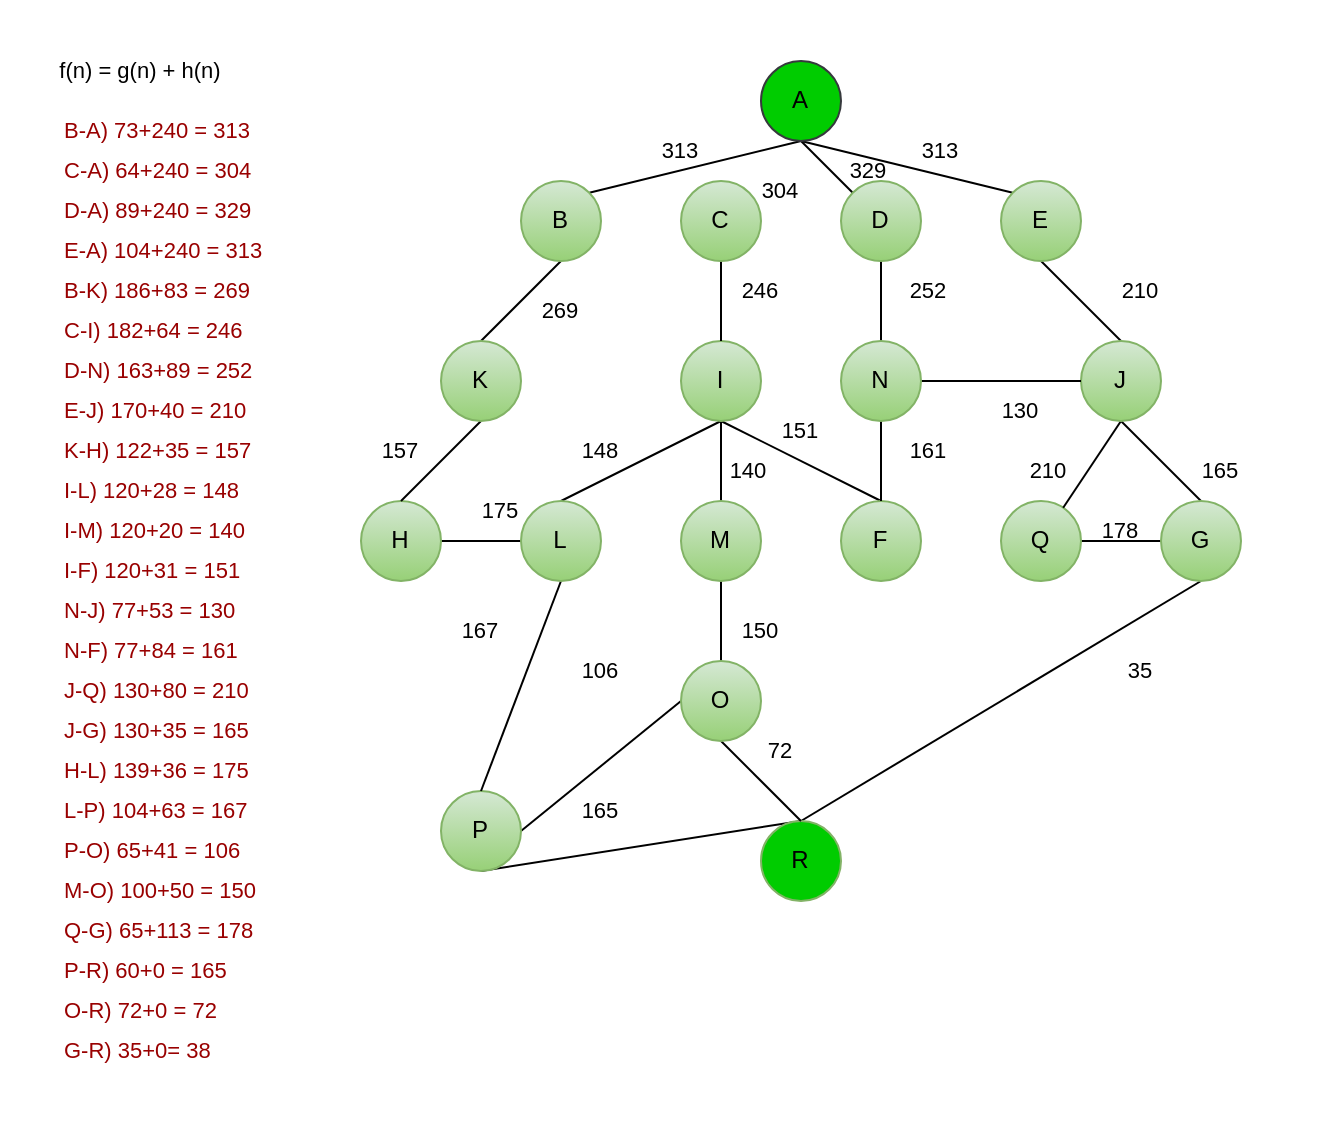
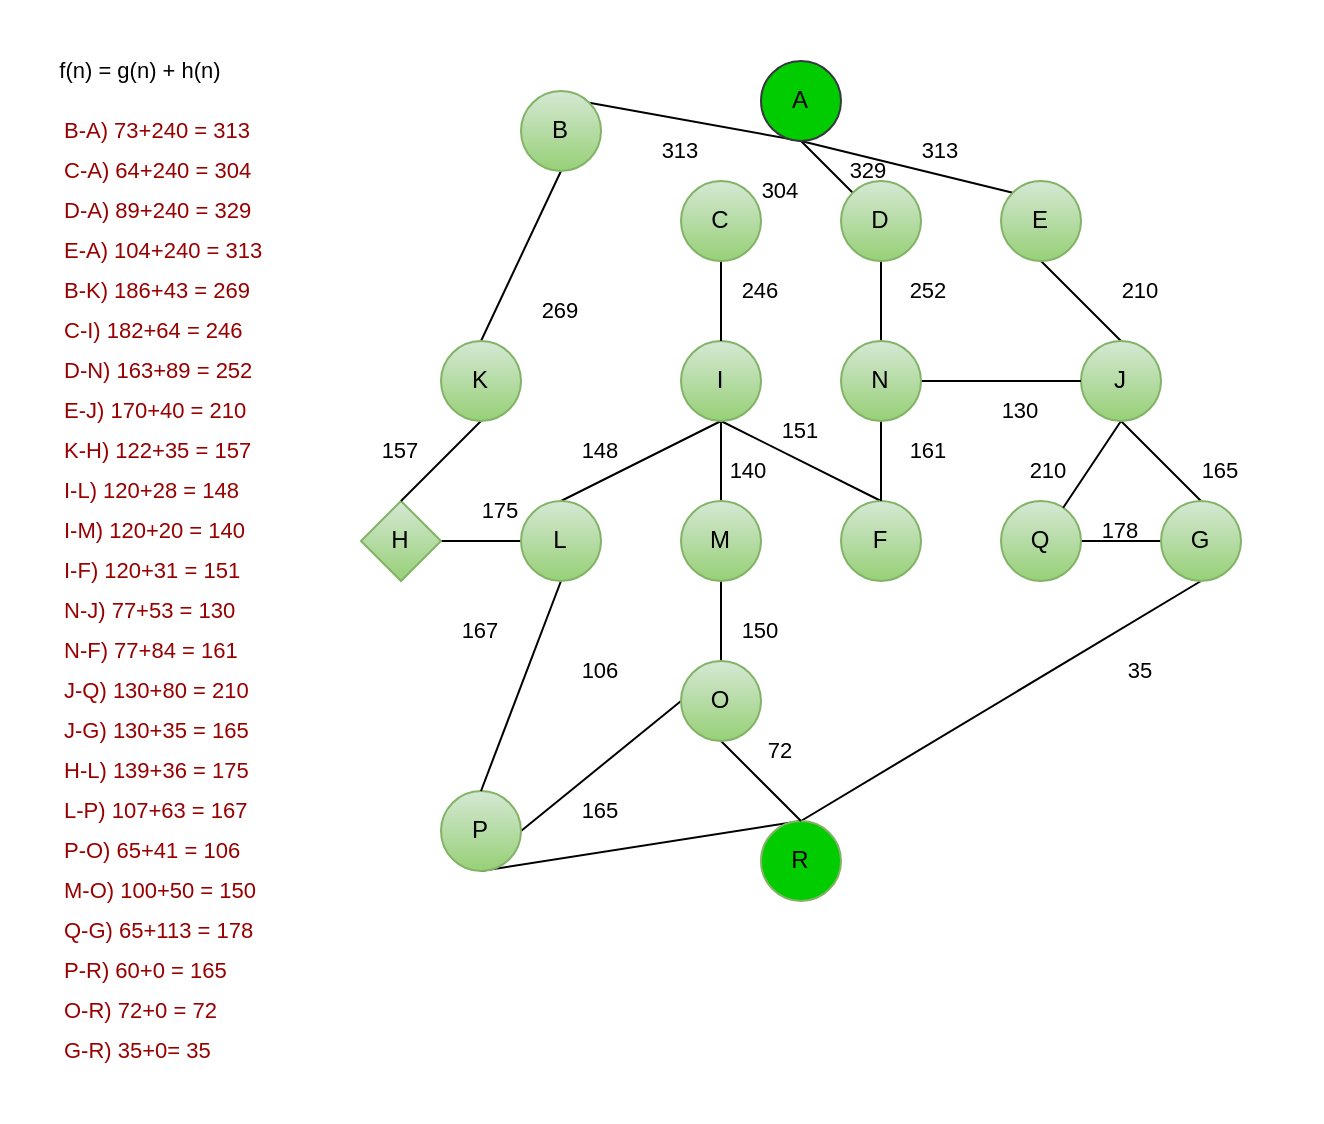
node "B": moved (561, 221) -> (561, 131)
node "B-K) 186+83 = 269": label "B-K) 186+83 = 269" -> "B-K) 186+43 = 269"
node "H": shape ellipse -> diamond
node "L-P) 104+63 = 167": label "L-P) 104+63 = 167" -> "L-P) 107+63 = 167"
node "G-R) 35+0= 38": label "G-R) 35+0= 38" -> "G-R) 35+0= 35"
